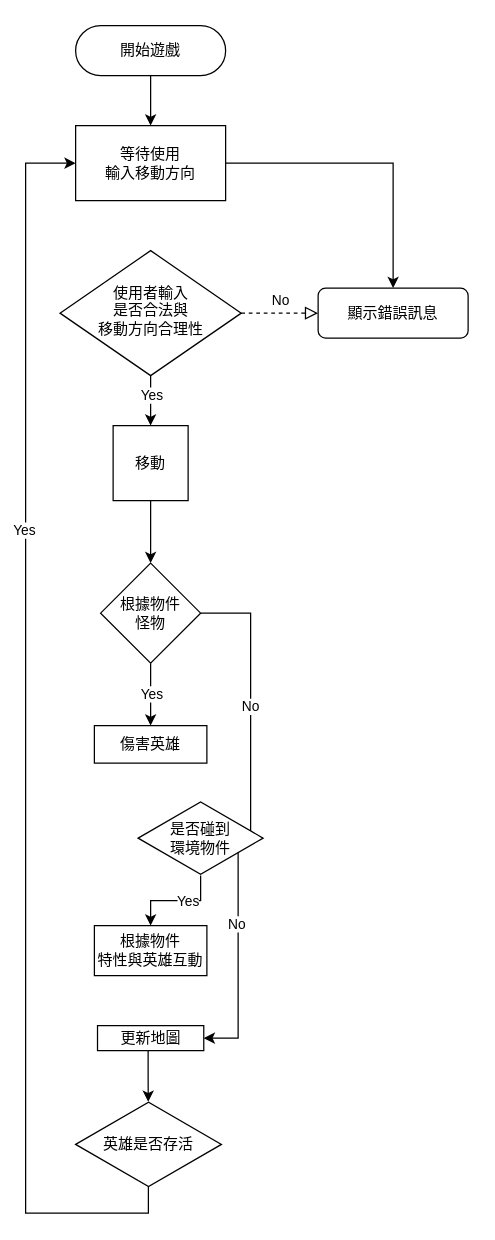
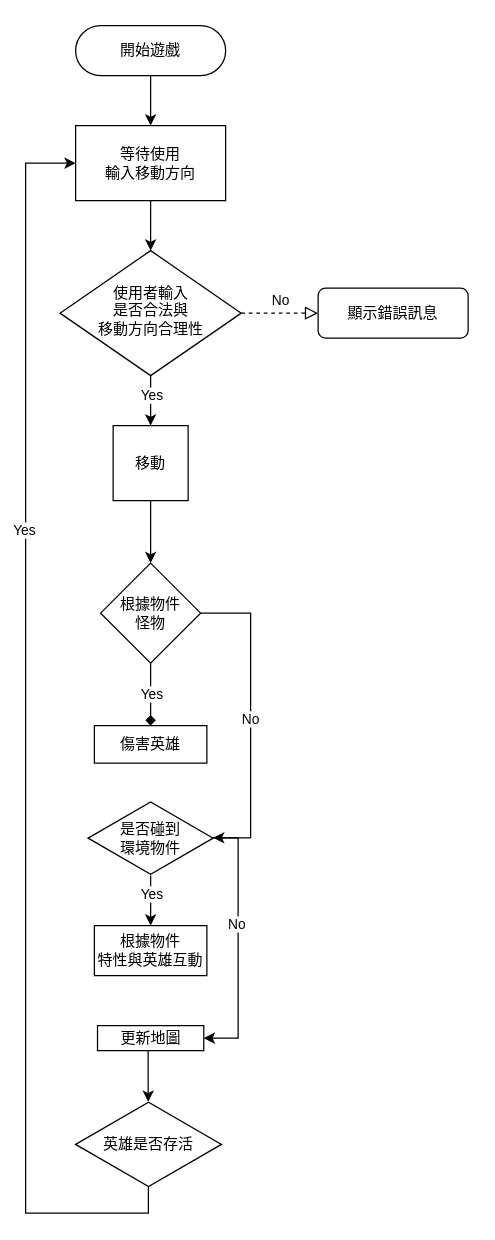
edge "等待使用 輸入移動方向" -> "顯示錯誤訊息": now "等待使用 輸入移動方向" -> "使用者輸入 是否合法與 移動方向合理性"
edge "根據物件 怪物" -> "傷害英雄": arrowhead classic -> diamond
node "是否碰到 環境物件": moved (201, 838) -> (151, 838)
